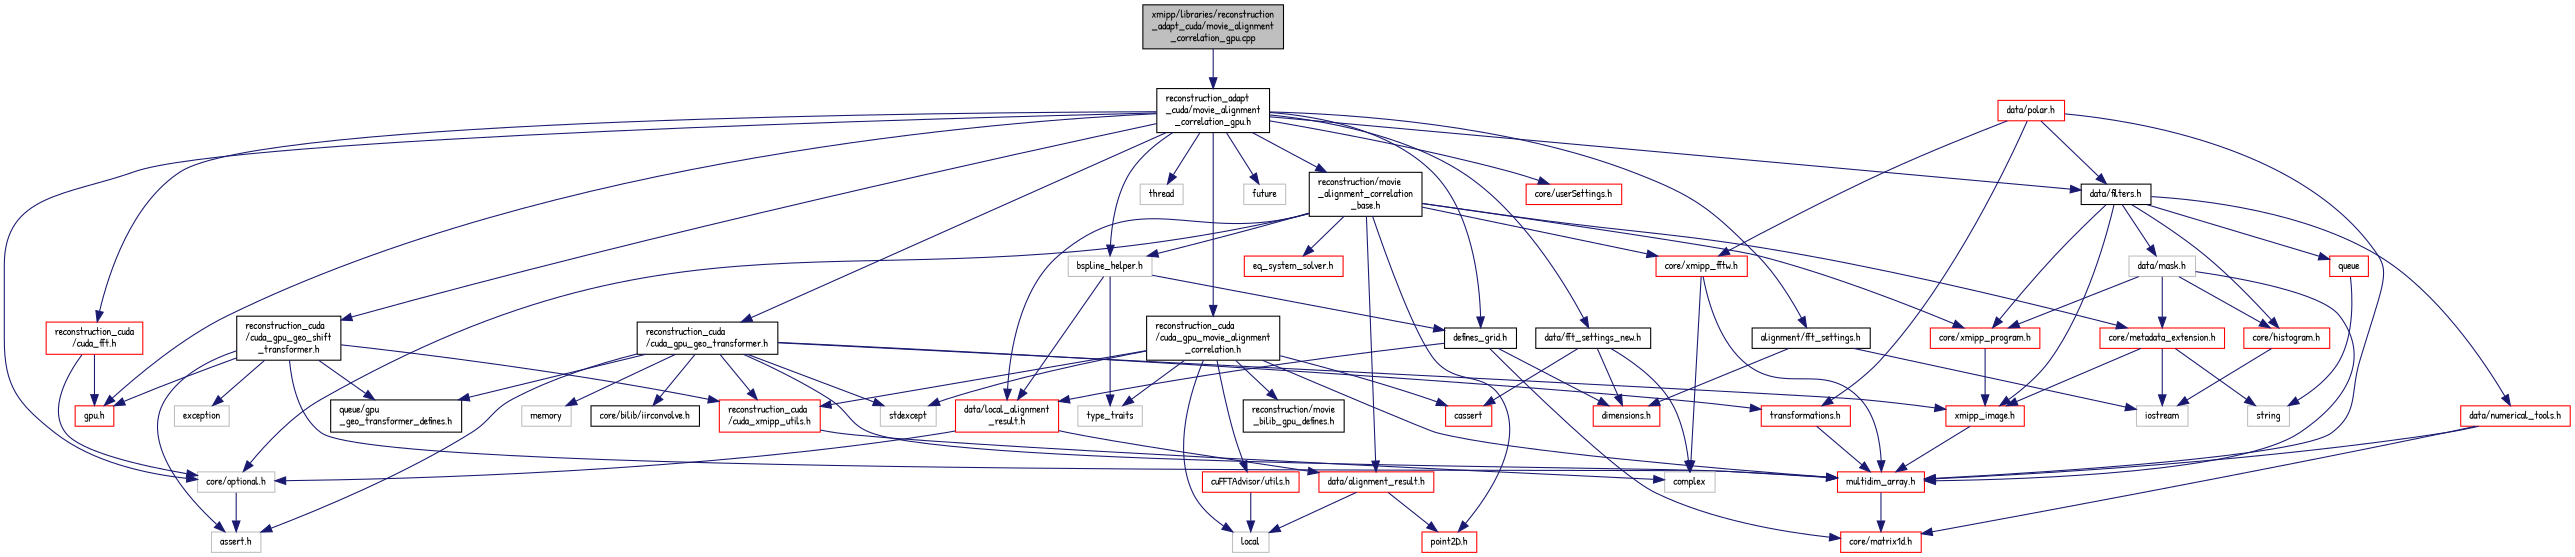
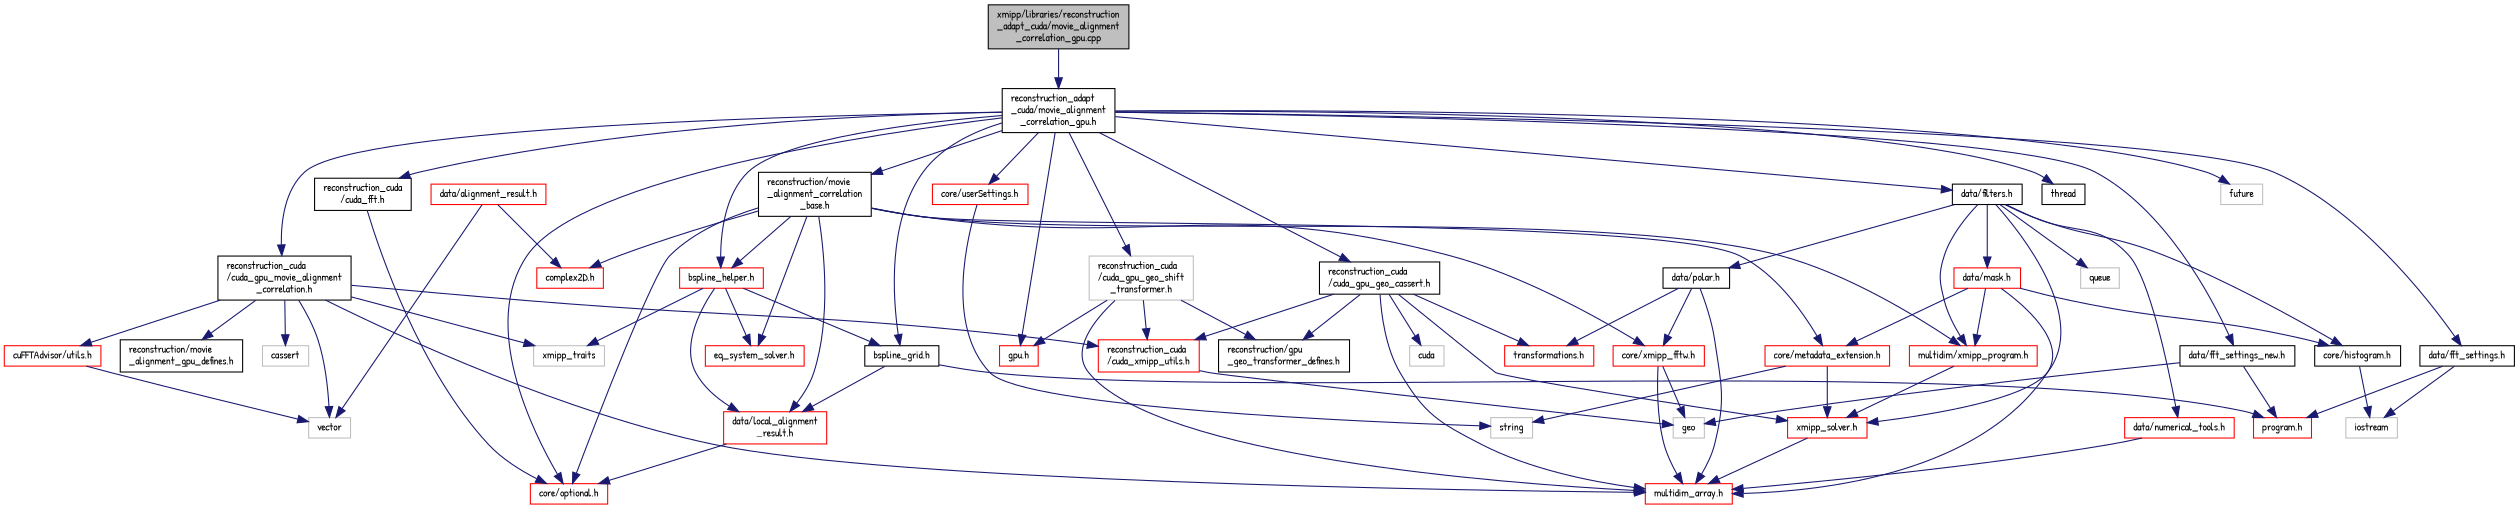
node "data/polar.h": color red -> black
edge "data/polar.h" -> "data/filters.h": reversed
node "thread": color grey75 -> black
node "bspline_helper.h": color grey75 -> red
node "data/mask.h": color grey75 -> red
node "queue": color red -> grey75
edge "bspline_helper.h" -> "eq_system_solver.h": added
node "reconstruction_cuda /cuda_fft.h": color red -> black
node "reconstruction_cuda /cuda_gpu_geo_shift _transformer.h": color black -> grey75
node "reconstruction_cuda /cuda_gpu_geo_transformer.h": label "reconstruction_cuda /cuda_gpu_geo_transformer.h" -> "reconstruction_cuda /cuda_gpu_geo_cassert.h"
node "defines_grid.h": label "defines_grid.h" -> "bspline_grid.h"
node "alignment/fft_settings.h": label "alignment/fft_settings.h" -> "data/fft_settings.h"
node "core/xmipp_program.h": label "core/xmipp_program.h" -> "multidim/xmipp_program.h"
node "core/histogram.h": color red -> black
edge "reconstruction/movie _alignment_correlation _base.h" -> "data/alignment_result.h": removed
edge "queue" -> "string": now "core/userSettings.h" -> "string"
edge "data/fft_settings_new.h" -> "cassert": removed
edge "core/metadata_extension.h" -> "iostream": removed
edge "reconstruction_cuda /cuda_fft.h" -> "gpu.h": removed
node "exception": removed
node "queue/gpu _geo_transformer_defines.h": label "queue/gpu _geo_transformer_defines.h" -> "reconstruction/gpu _geo_transformer_defines.h"
node "memory": label "memory" -> "cuda"
node "core/bilib/iirconvolve.h": removed
node "stdexcept": removed
node "type_traits": label "type_traits" -> "xmipp_traits"
node "reconstruction/movie _bilib_gpu_defines.h": label "reconstruction/movie _bilib_gpu_defines.h" -> "reconstruction/movie _alignment_gpu_defines.h"
node "cassert": color red -> grey75
node "dimensions.h": label "dimensions.h" -> "program.h"
node "xmipp_image.h": label "xmipp_image.h" -> "xmipp_solver.h"
edge "transformations.h" -> "multidim_array.h": removed
edge "data/local_alignment _result.h" -> "data/alignment_result.h": removed
node "core/optional.h": color grey75 -> red
node "complex": label "complex" -> "geo"
node "assert.h": removed
node "local": label "local" -> "vector"
node "point2D.h": label "point2D.h" -> "complex2D.h"
node "core/matrix1d.h": removed
